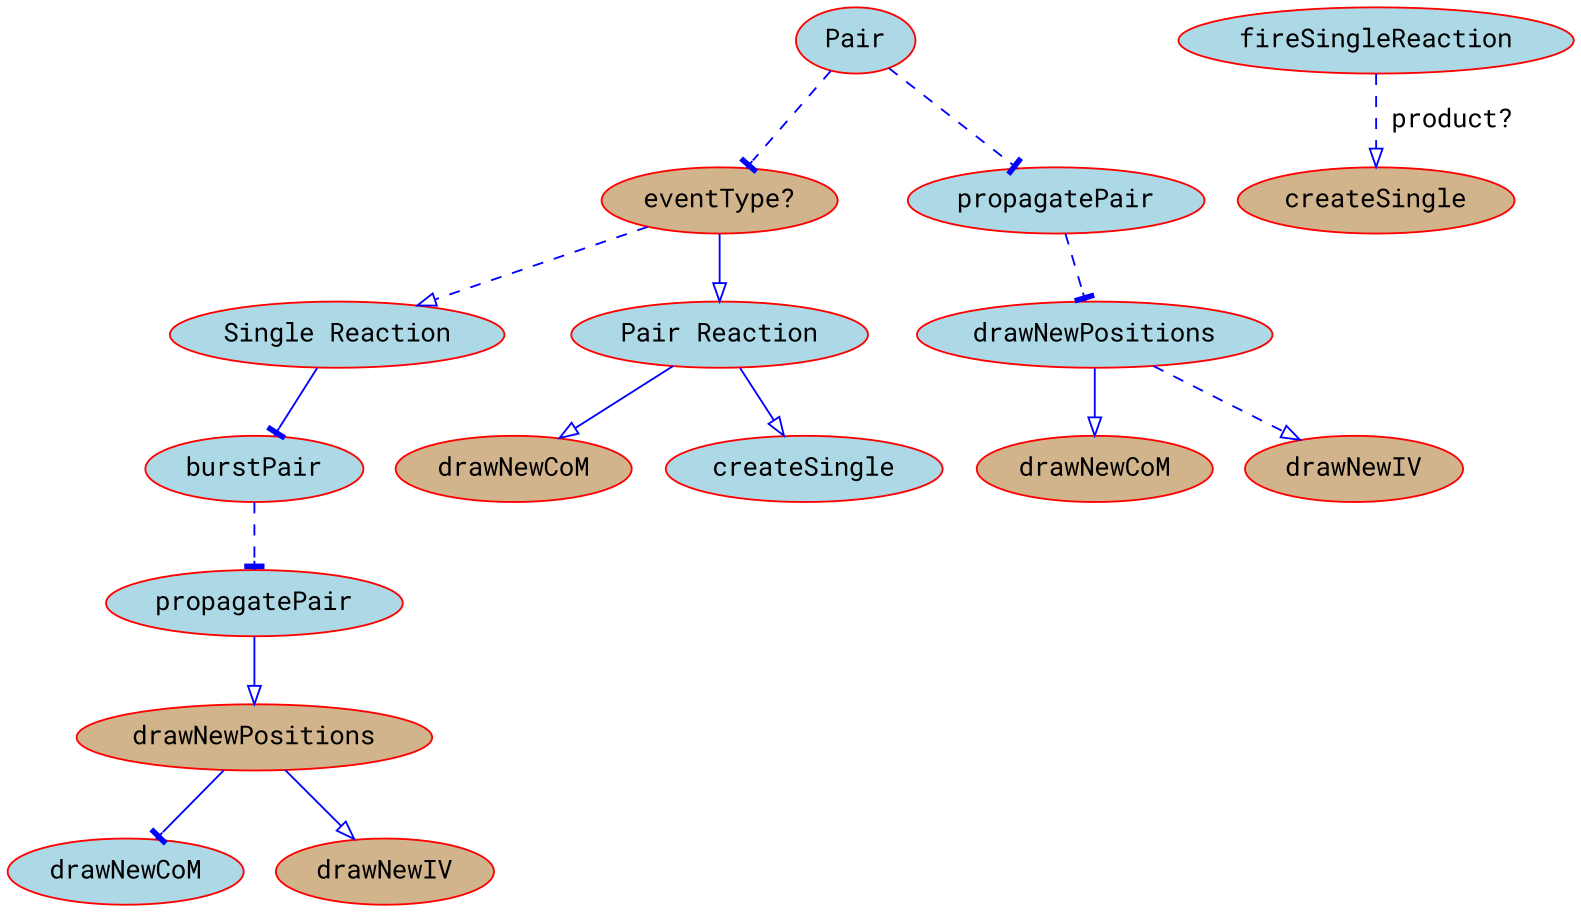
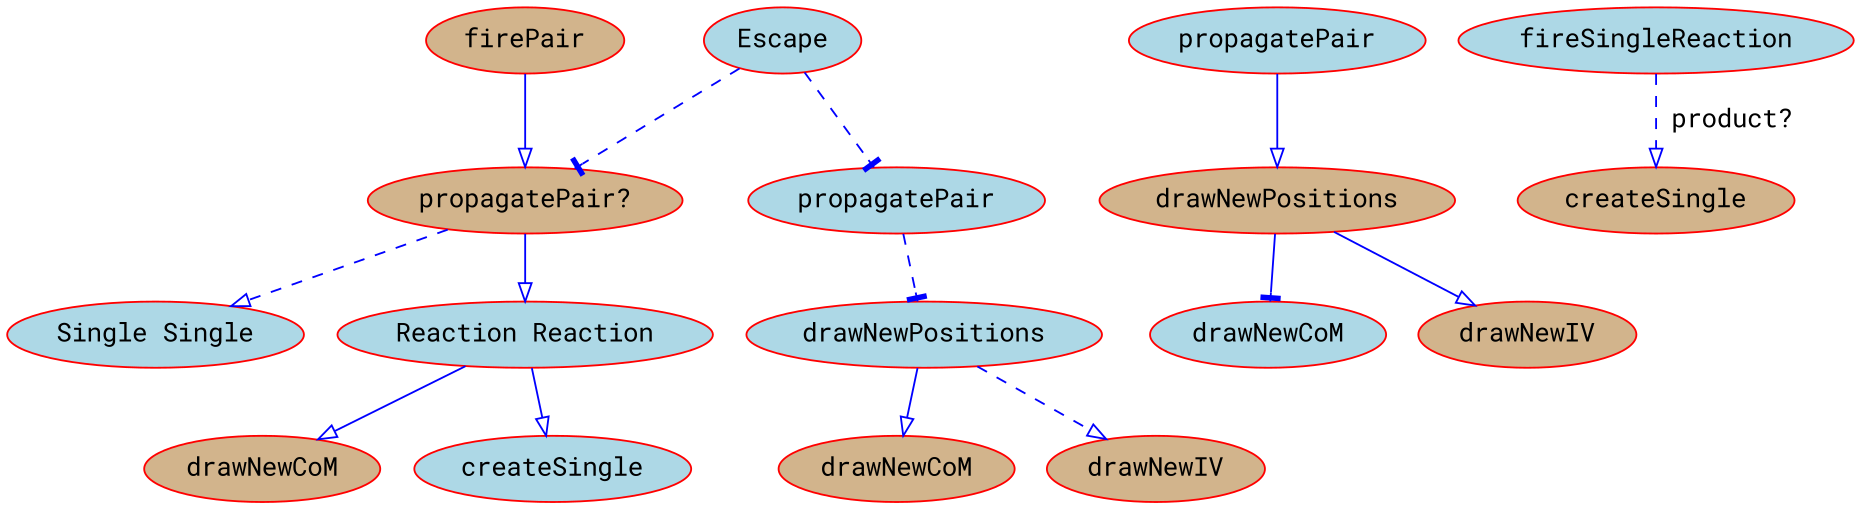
node "firePair": added
node "Pair": label "Pair" -> "Escape"
node "eventType?": label "eventType?" -> "propagatePair?"
node "Single Reaction": label "Single Reaction" -> "Single Single"
node "Pair Reaction": label "Pair Reaction" -> "Reaction Reaction"
node "burstPair": removed
